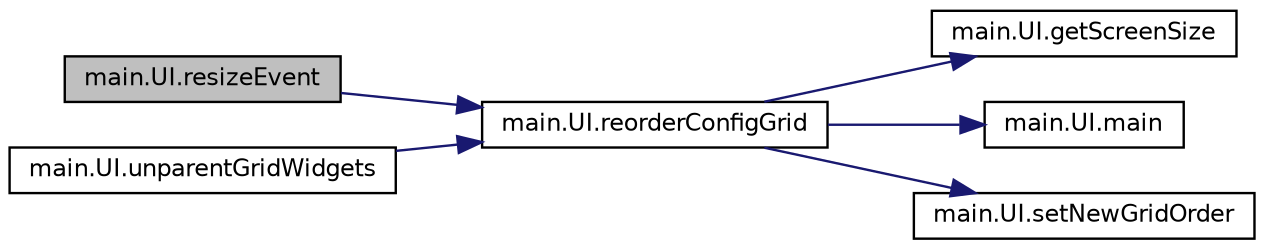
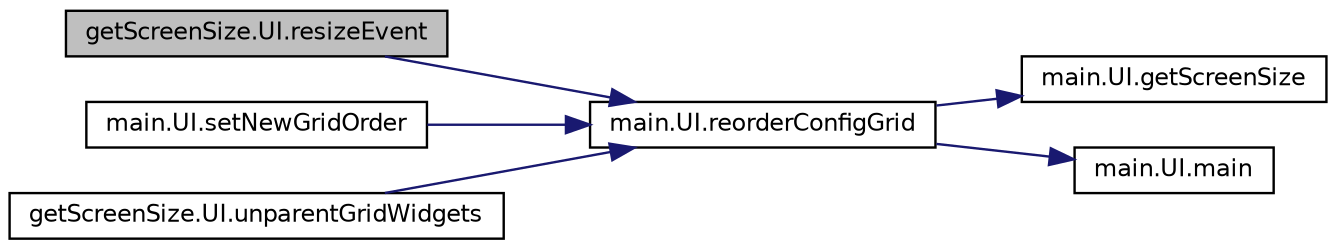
node "main.UI.resizeEvent": label "main.UI.resizeEvent" -> "getScreenSize.UI.resizeEvent"
edge "main.UI.reorderConfigGrid" -> "main.UI.setNewGridOrder": reversed
node "main.UI.unparentGridWidgets": label "main.UI.unparentGridWidgets" -> "getScreenSize.UI.unparentGridWidgets"
